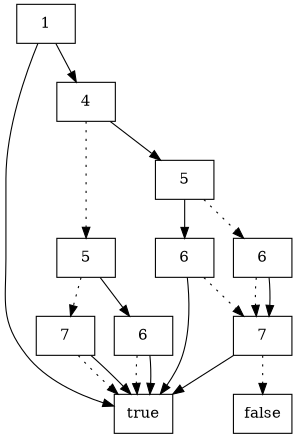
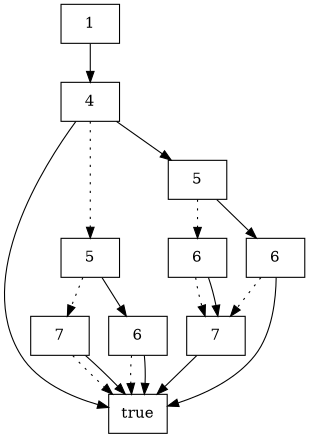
edge "1" -> "true": now "4" -> "true"
node "false": removed
